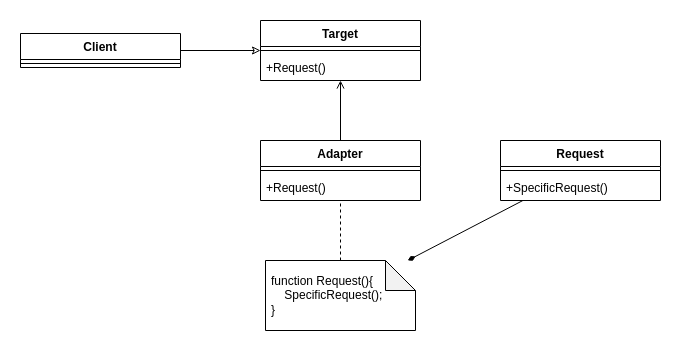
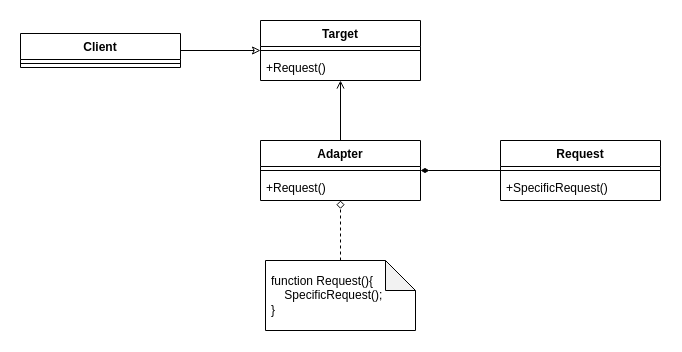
edge "Adapter" -- "function Request(){ SpecificRequest(); }": arrowhead none -> diamond
edge "Request" -> "function Request(){ SpecificRequest(); }": now "Request" -> "Adapter"
